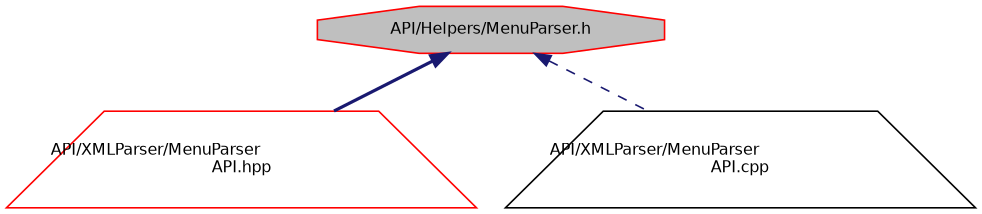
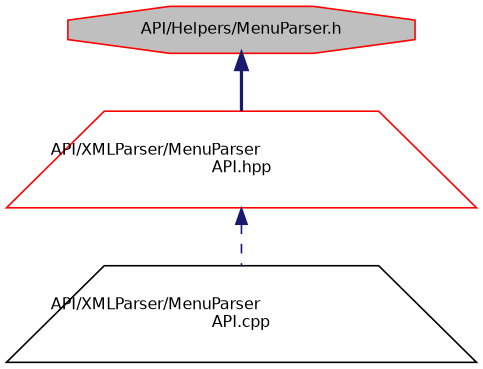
edge "API/XMLParser/MenuParser API.cpp" -> "API/Helpers/MenuParser.h": now "API/XMLParser/MenuParser API.cpp" -> "API/XMLParser/MenuParser API.hpp"
